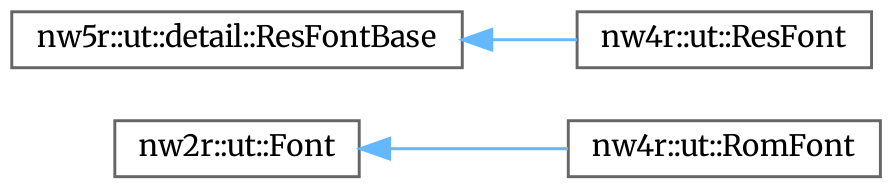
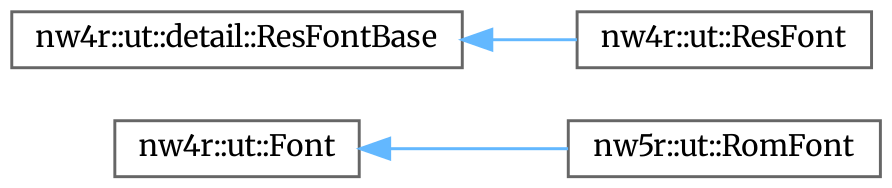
node "nw5r::ut::detail::ResFontBase": label "nw5r::ut::detail::ResFontBase" -> "nw4r::ut::detail::ResFontBase"
node "nw2r::ut::Font": label "nw2r::ut::Font" -> "nw4r::ut::Font"
node "nw4r::ut::RomFont": label "nw4r::ut::RomFont" -> "nw5r::ut::RomFont"
